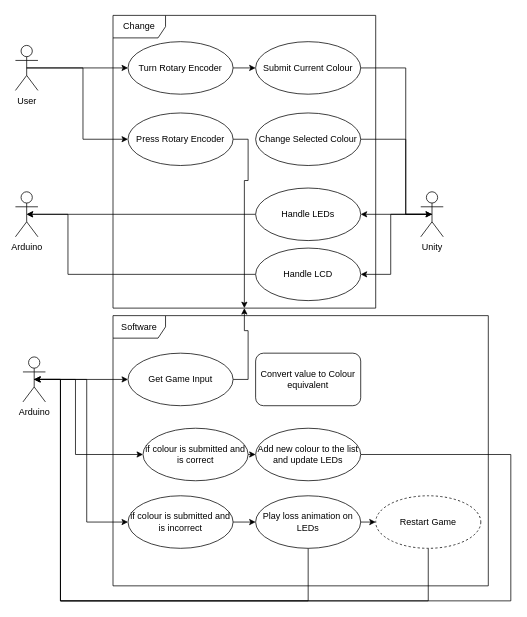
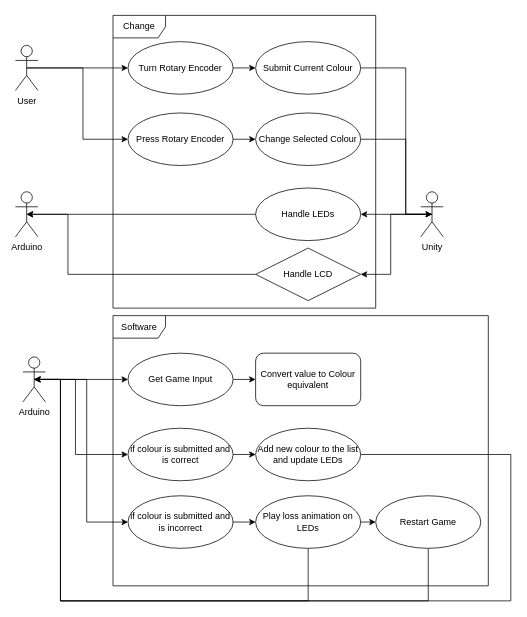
edge "Press Rotary Encoder" -> "Change": now "Press Rotary Encoder" -> "Change Selected Colour"
node "Handle LCD": shape ellipse -> diamond
edge "Get Game Input" -> "Change": now "Get Game Input" -> "Convert value to Colour equivalent"
node "if colour is submitted and is correct": moved (195, 454) -> (180, 454)
node "Restart Game": style dashed -> solid
